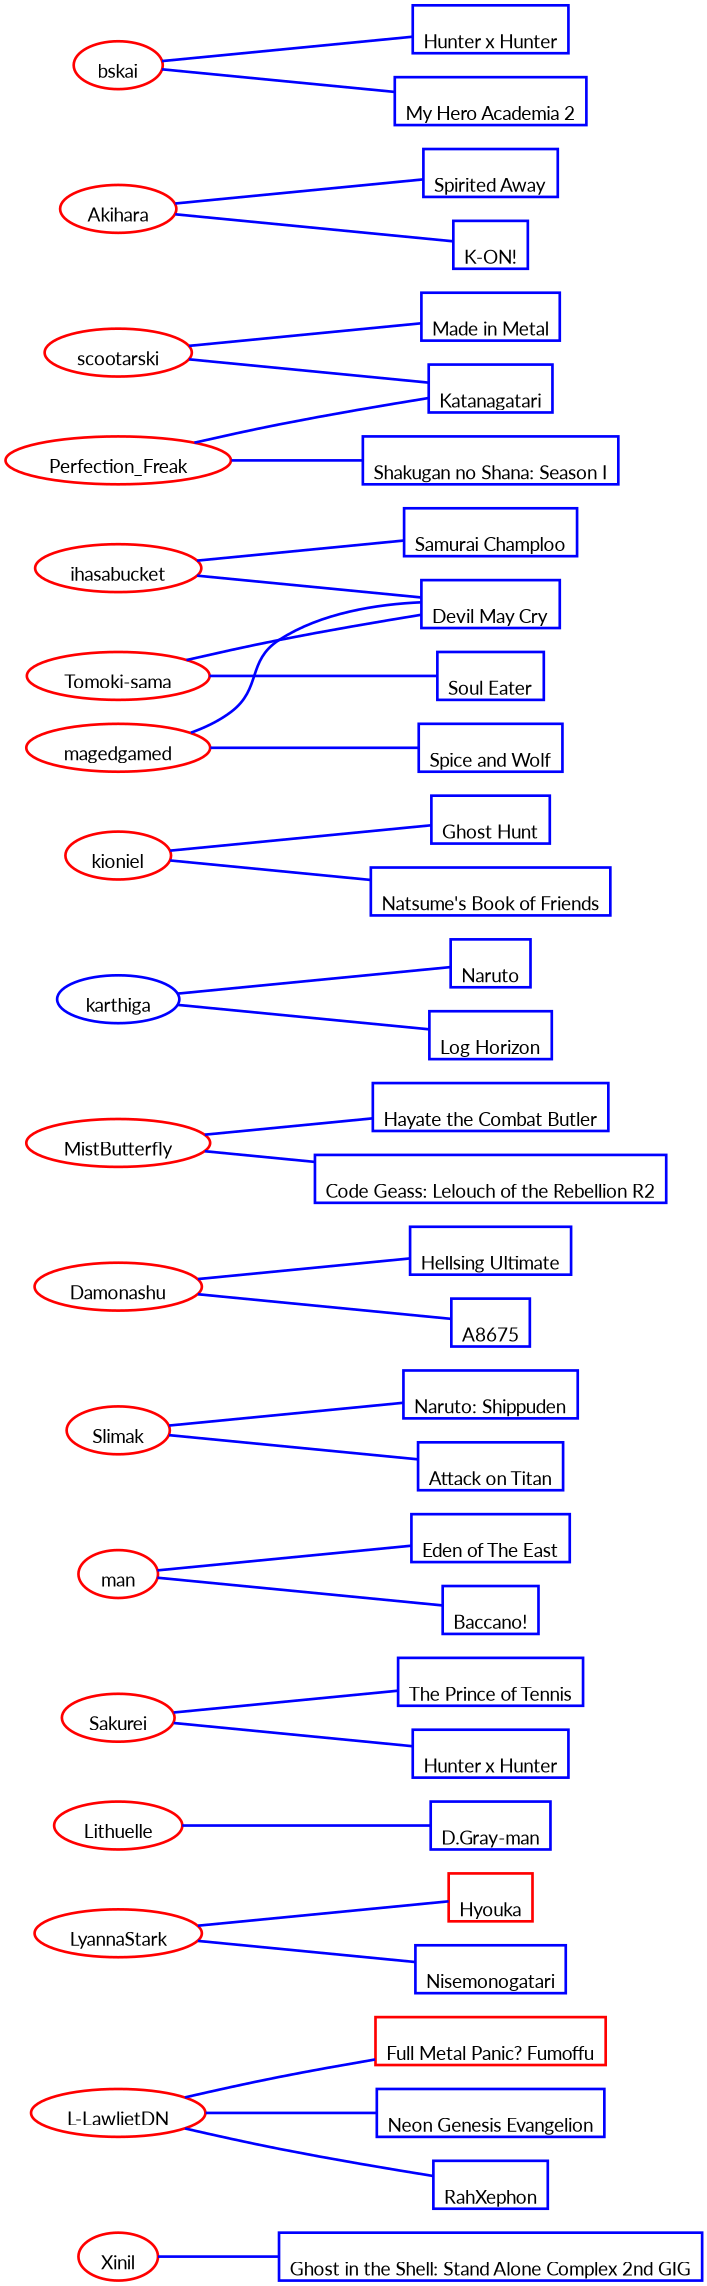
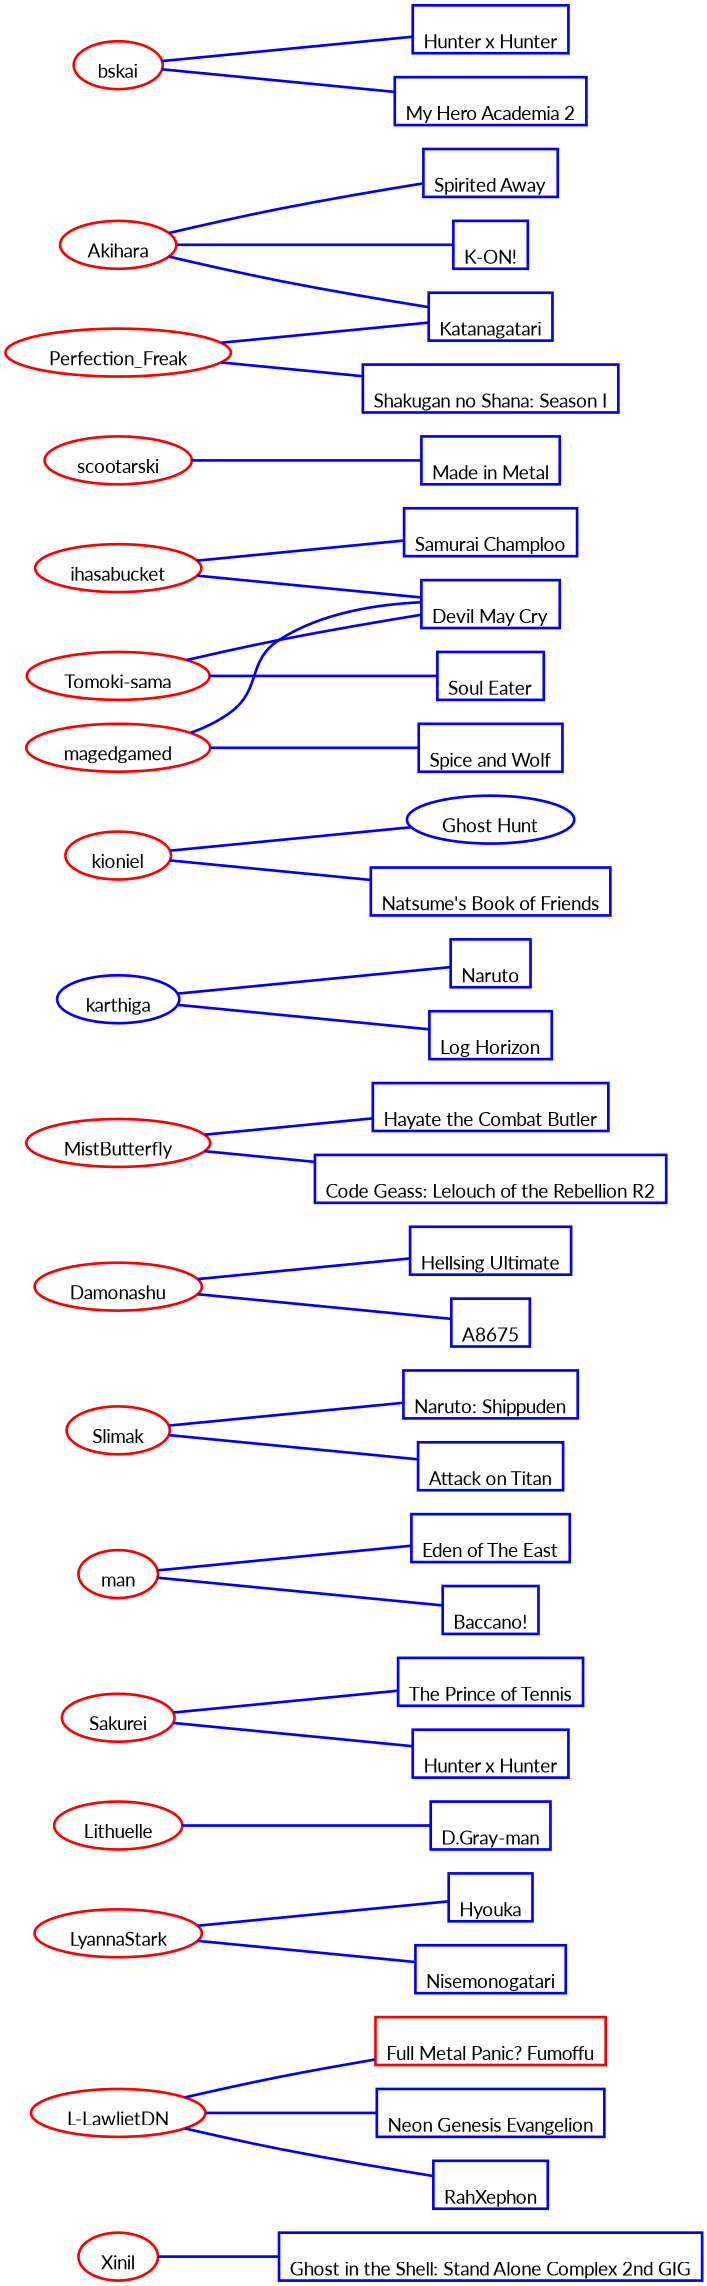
edge "scootarski" -- "Katanagatari": now "Akihara" -- "Katanagatari"
node "Ghost Hunt": shape box -> ellipse
node "Hyouka": color red -> blue
